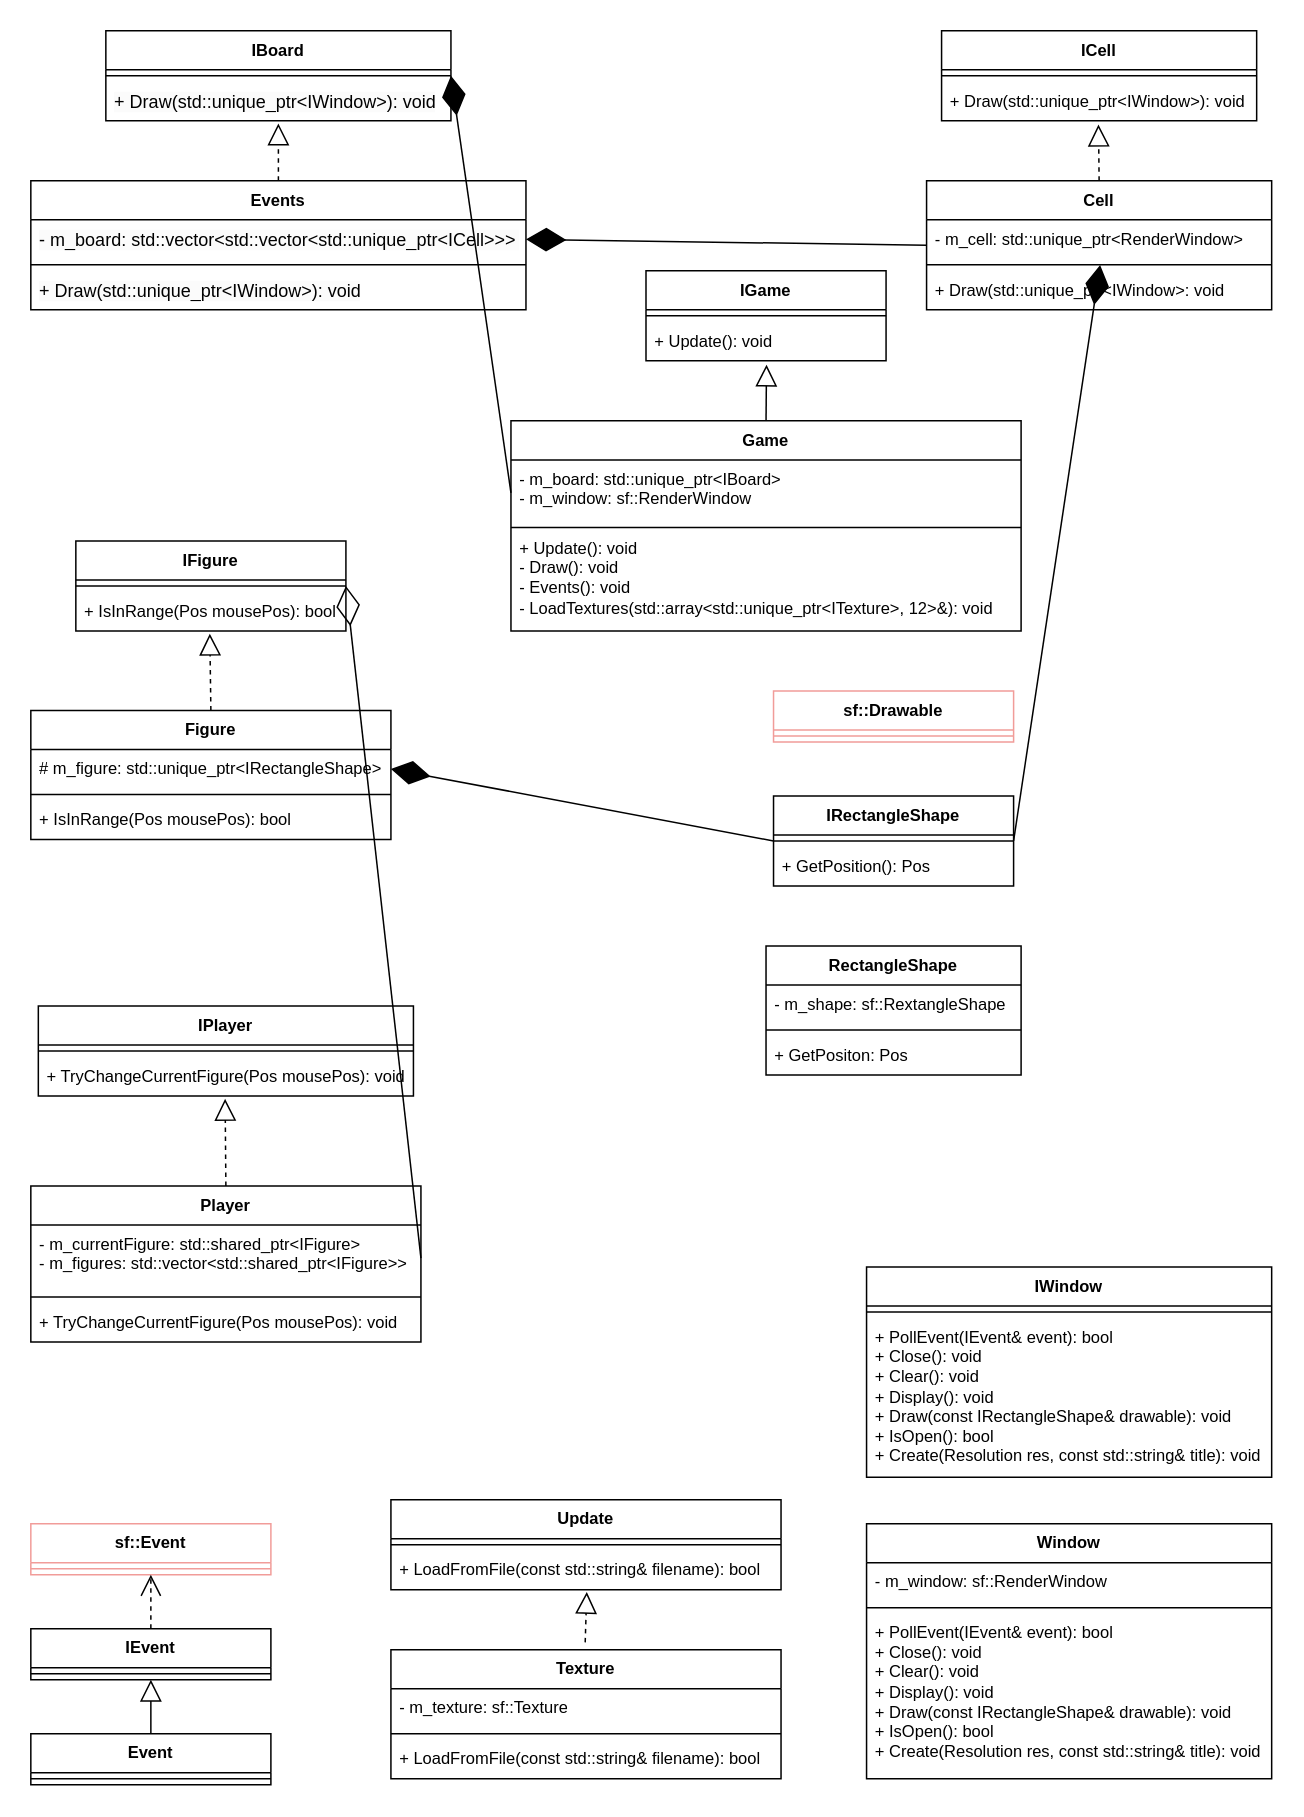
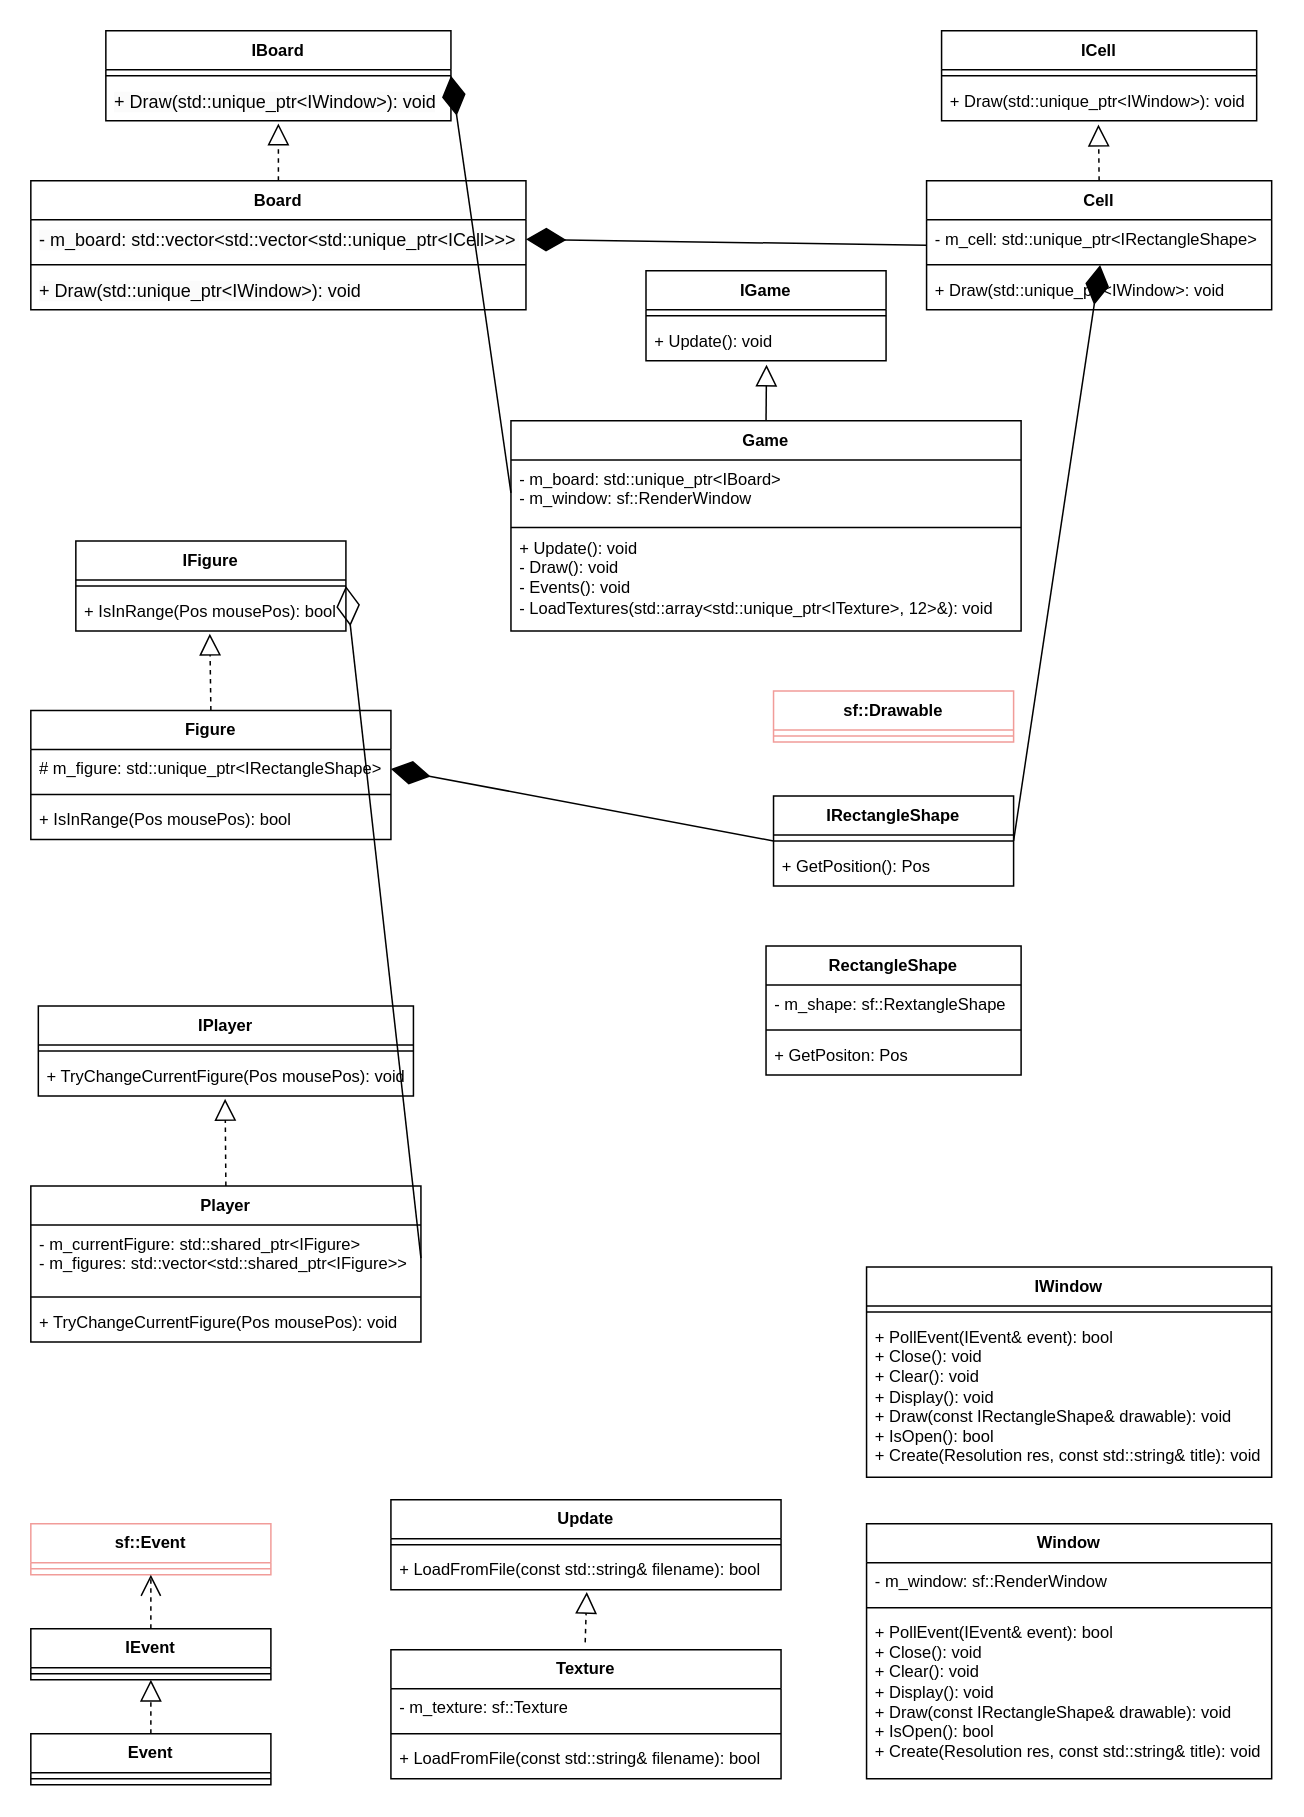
node "Events": label "Events" -> "Board"
node "- m_cell: std::unique_ptr<RenderWindow>": label "- m_cell: std::unique_ptr<RenderWindow>" -> "- m_cell: std::unique_ptr<IRectangleShape>"
edge "Event" -> "IEvent": style solid -> dashed
